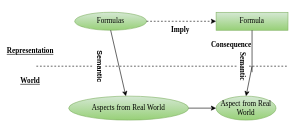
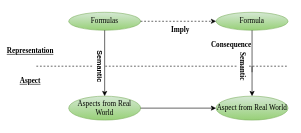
node "Formulas": moved (111, 21) -> (105, 21)
node "Formula": shape rectangle -> ellipse
node "World": label "World" -> "Aspect"
node "Aspects from Real World": size 120x24 -> 72x24
node "Aspect from Real World": size 60x24 -> 72x24
